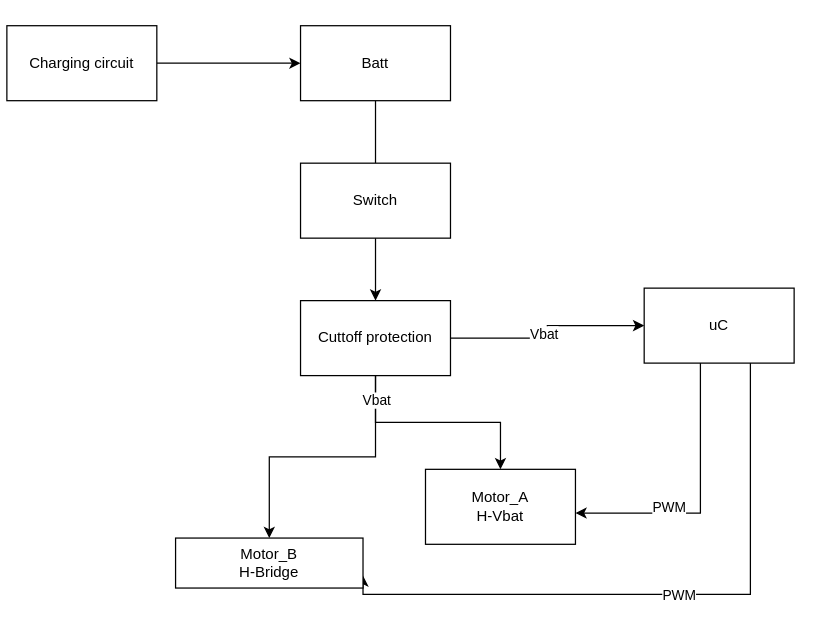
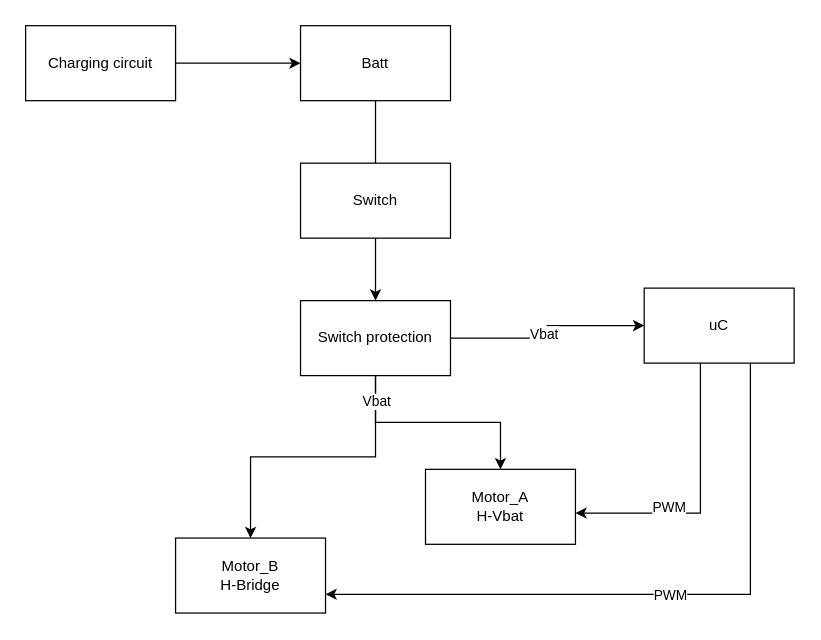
node "Charging circuit": moved (82, 63) -> (101, 63)
node "Cuttoff protection": label "Cuttoff protection" -> "Switch protection"
node "Motor_B H-Bridge": size 188x50 -> 150x75
